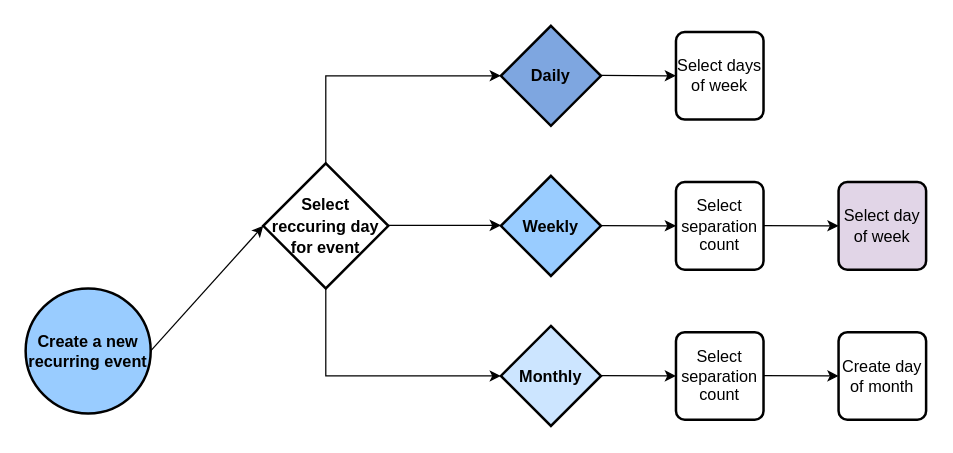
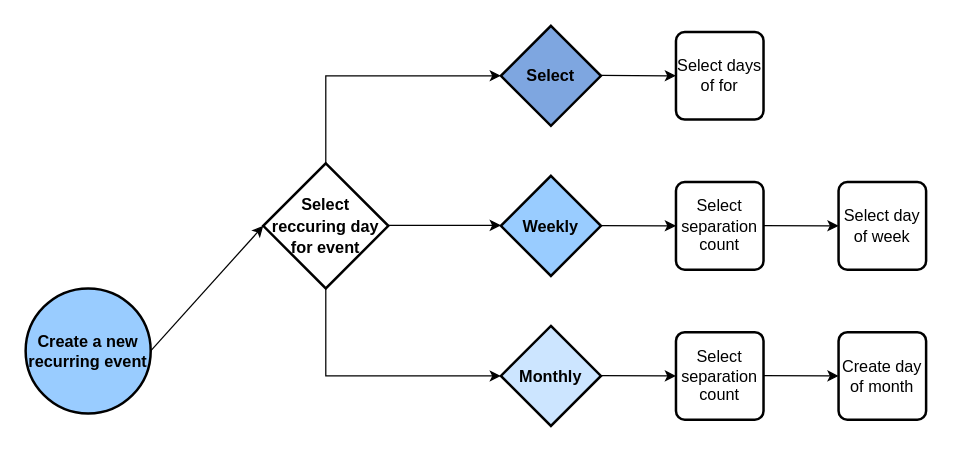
node "Daily": label "Daily" -> "Select"
node "Select days of week": label "Select days of week" -> "Select days of for"
node "Select day of week": fillcolor #e1d5e7 -> #ffffff
